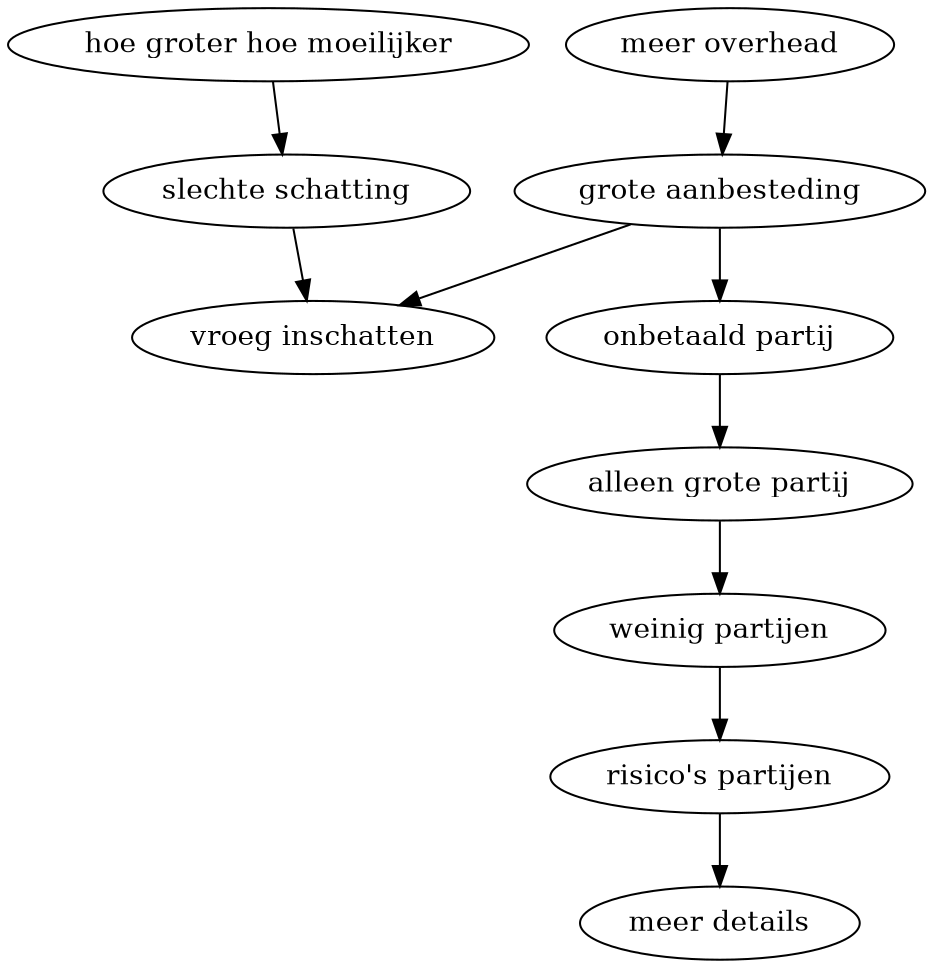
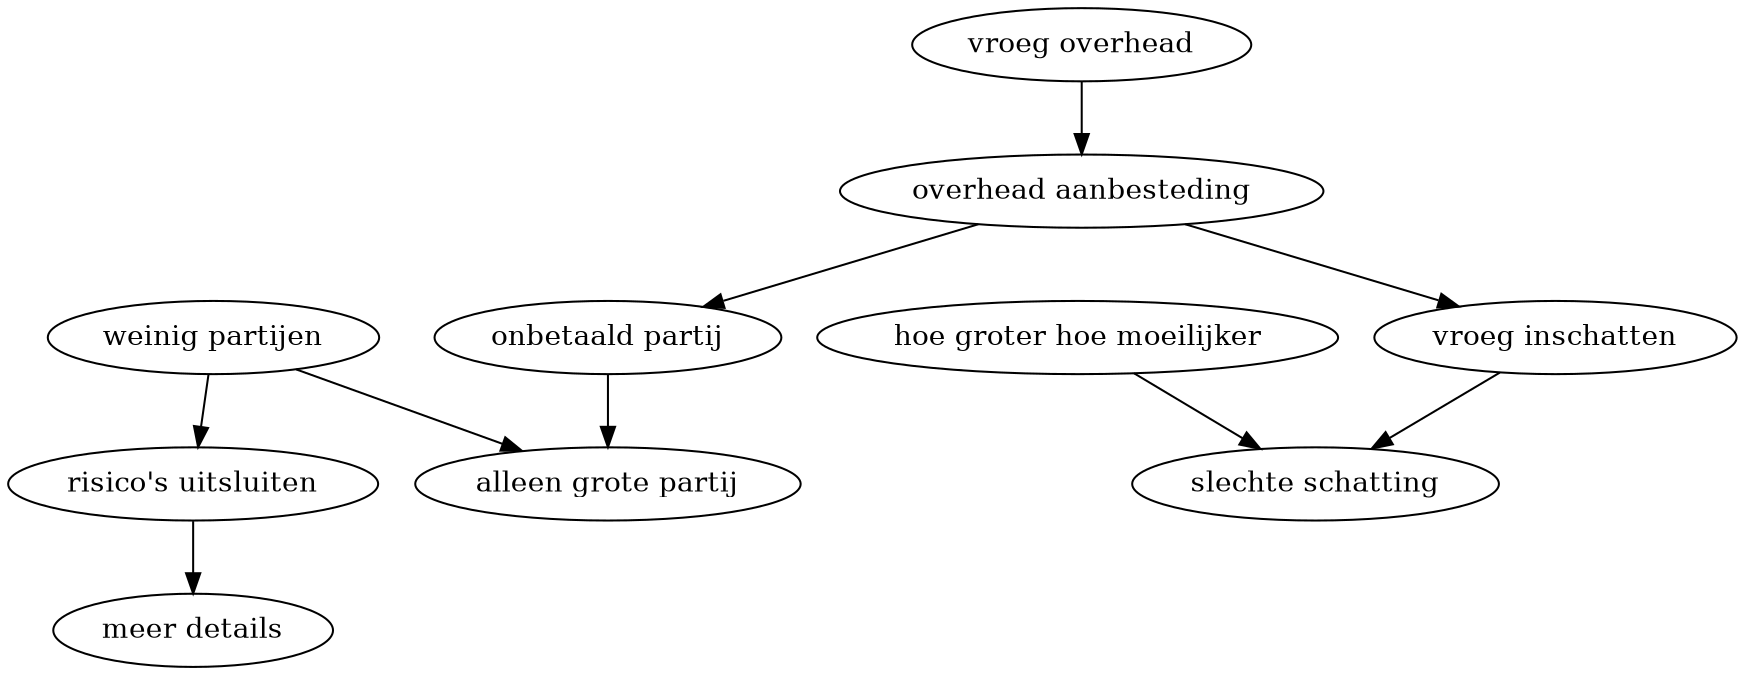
node "meer overhead": label "meer overhead" -> "vroeg overhead"
node "grote aanbesteding": label "grote aanbesteding" -> "overhead aanbesteding"
edge "slechte schatting" -> "vroeg inschatten": reversed
edge "alleen grote partij" -> "weinig partijen": reversed
node "risico's partijen": label "risico's partijen" -> "risico's uitsluiten"
